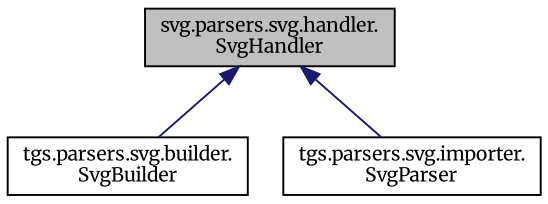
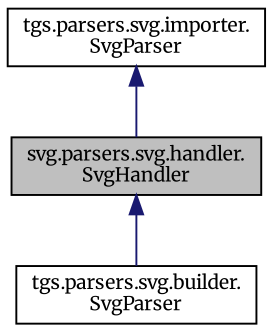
edge "tgs.parsers.svg.importer. SvgParser" -> "svg.parsers.svg.handler. SvgHandler": reversed
node "tgs.parsers.svg.builder. SvgBuilder": label "tgs.parsers.svg.builder. SvgBuilder" -> "tgs.parsers.svg.builder. SvgParser"
